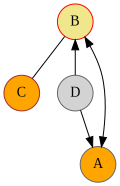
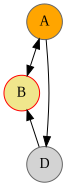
node "C": removed
edge "D" -> "A": reversed
